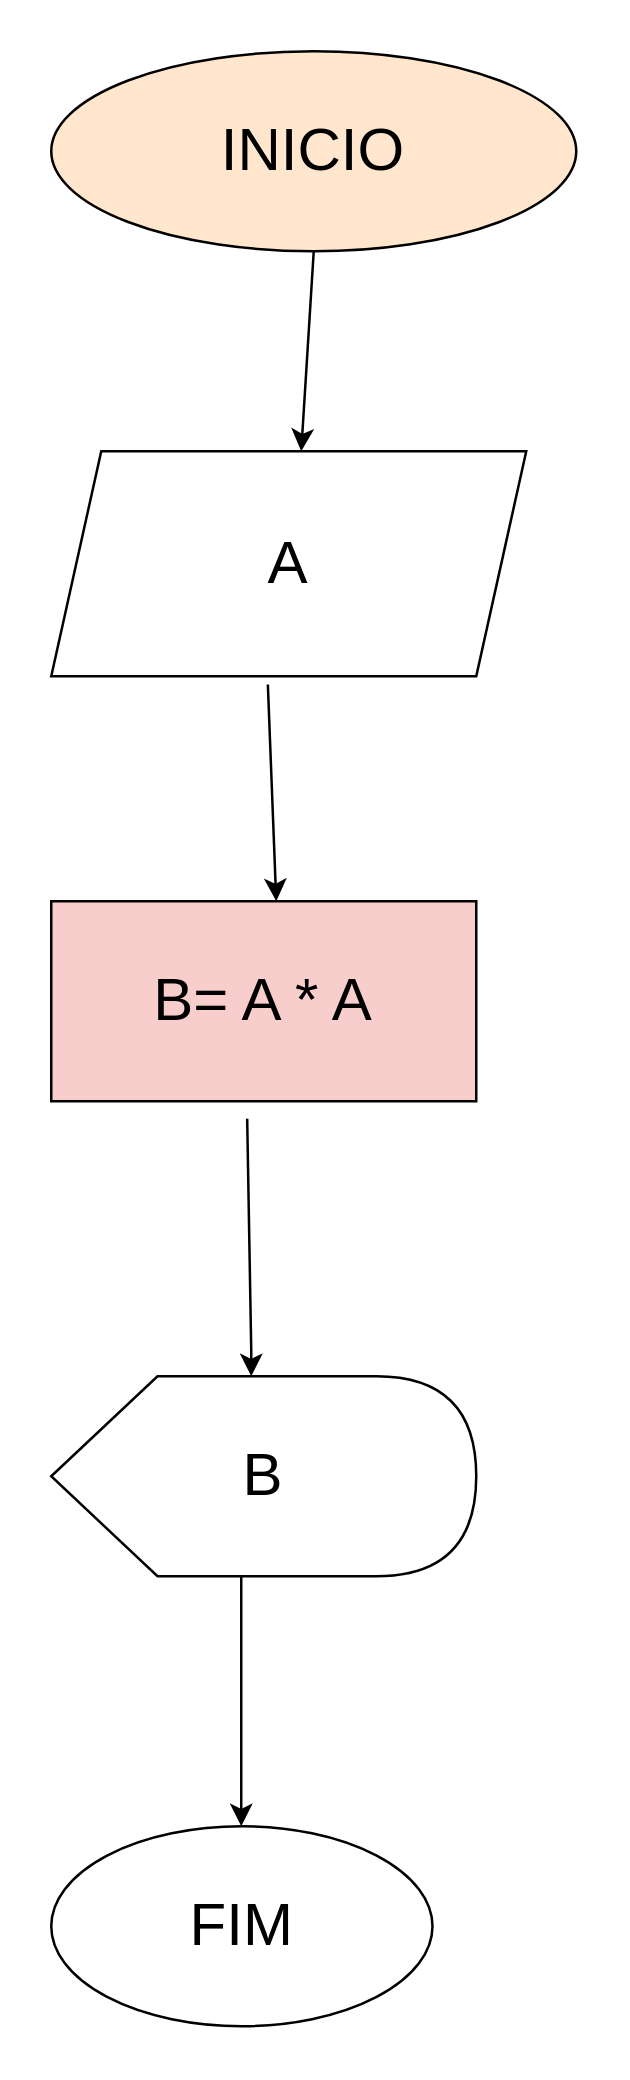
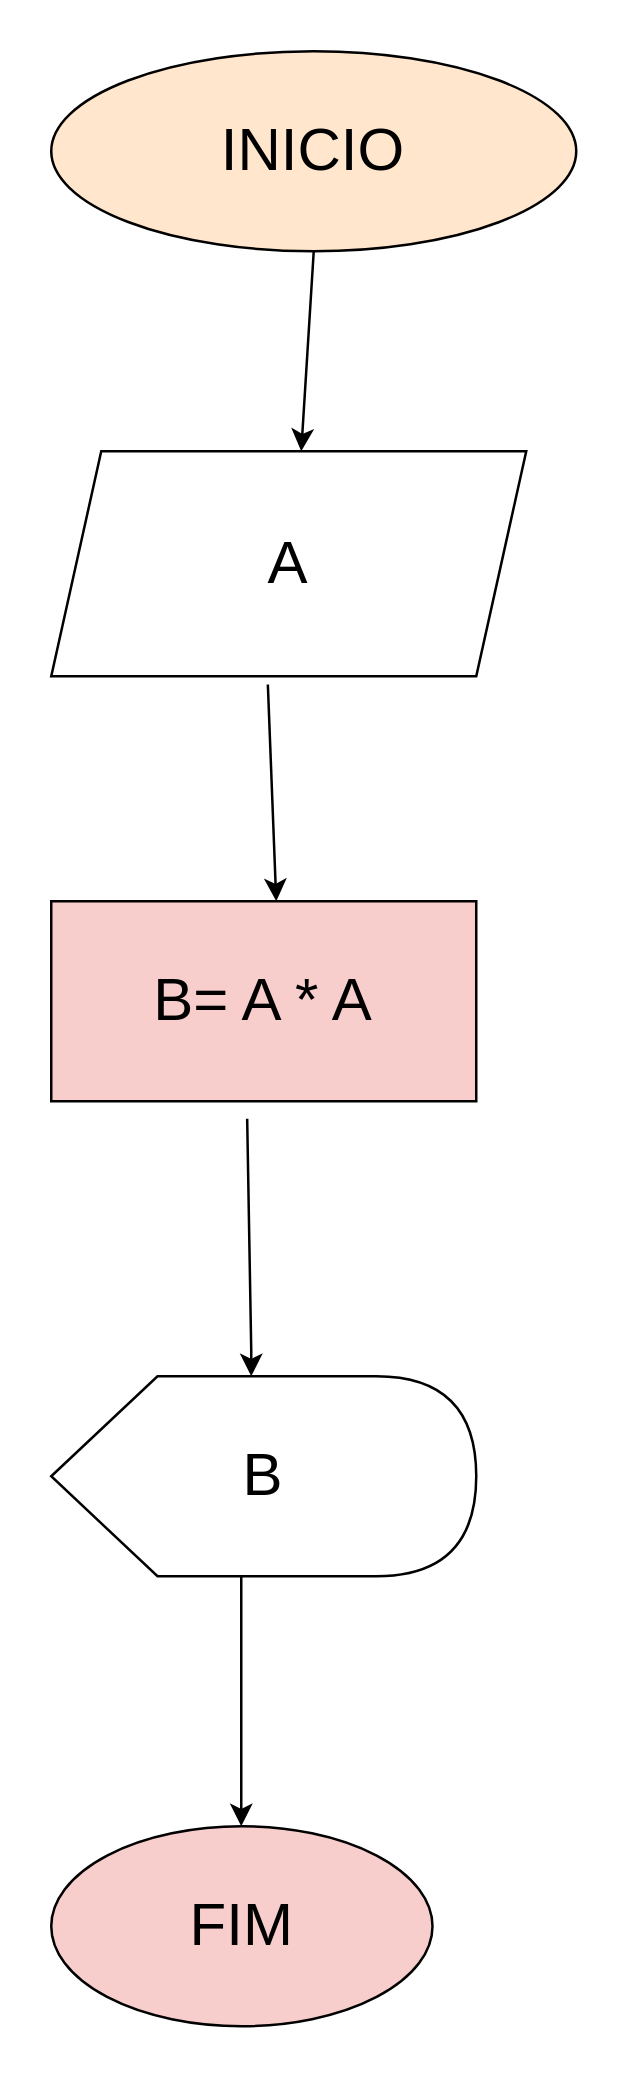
node "FIM": fillcolor #ffffff -> #f8cecc
